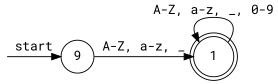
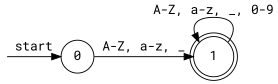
node "9": label "9" -> "0"
